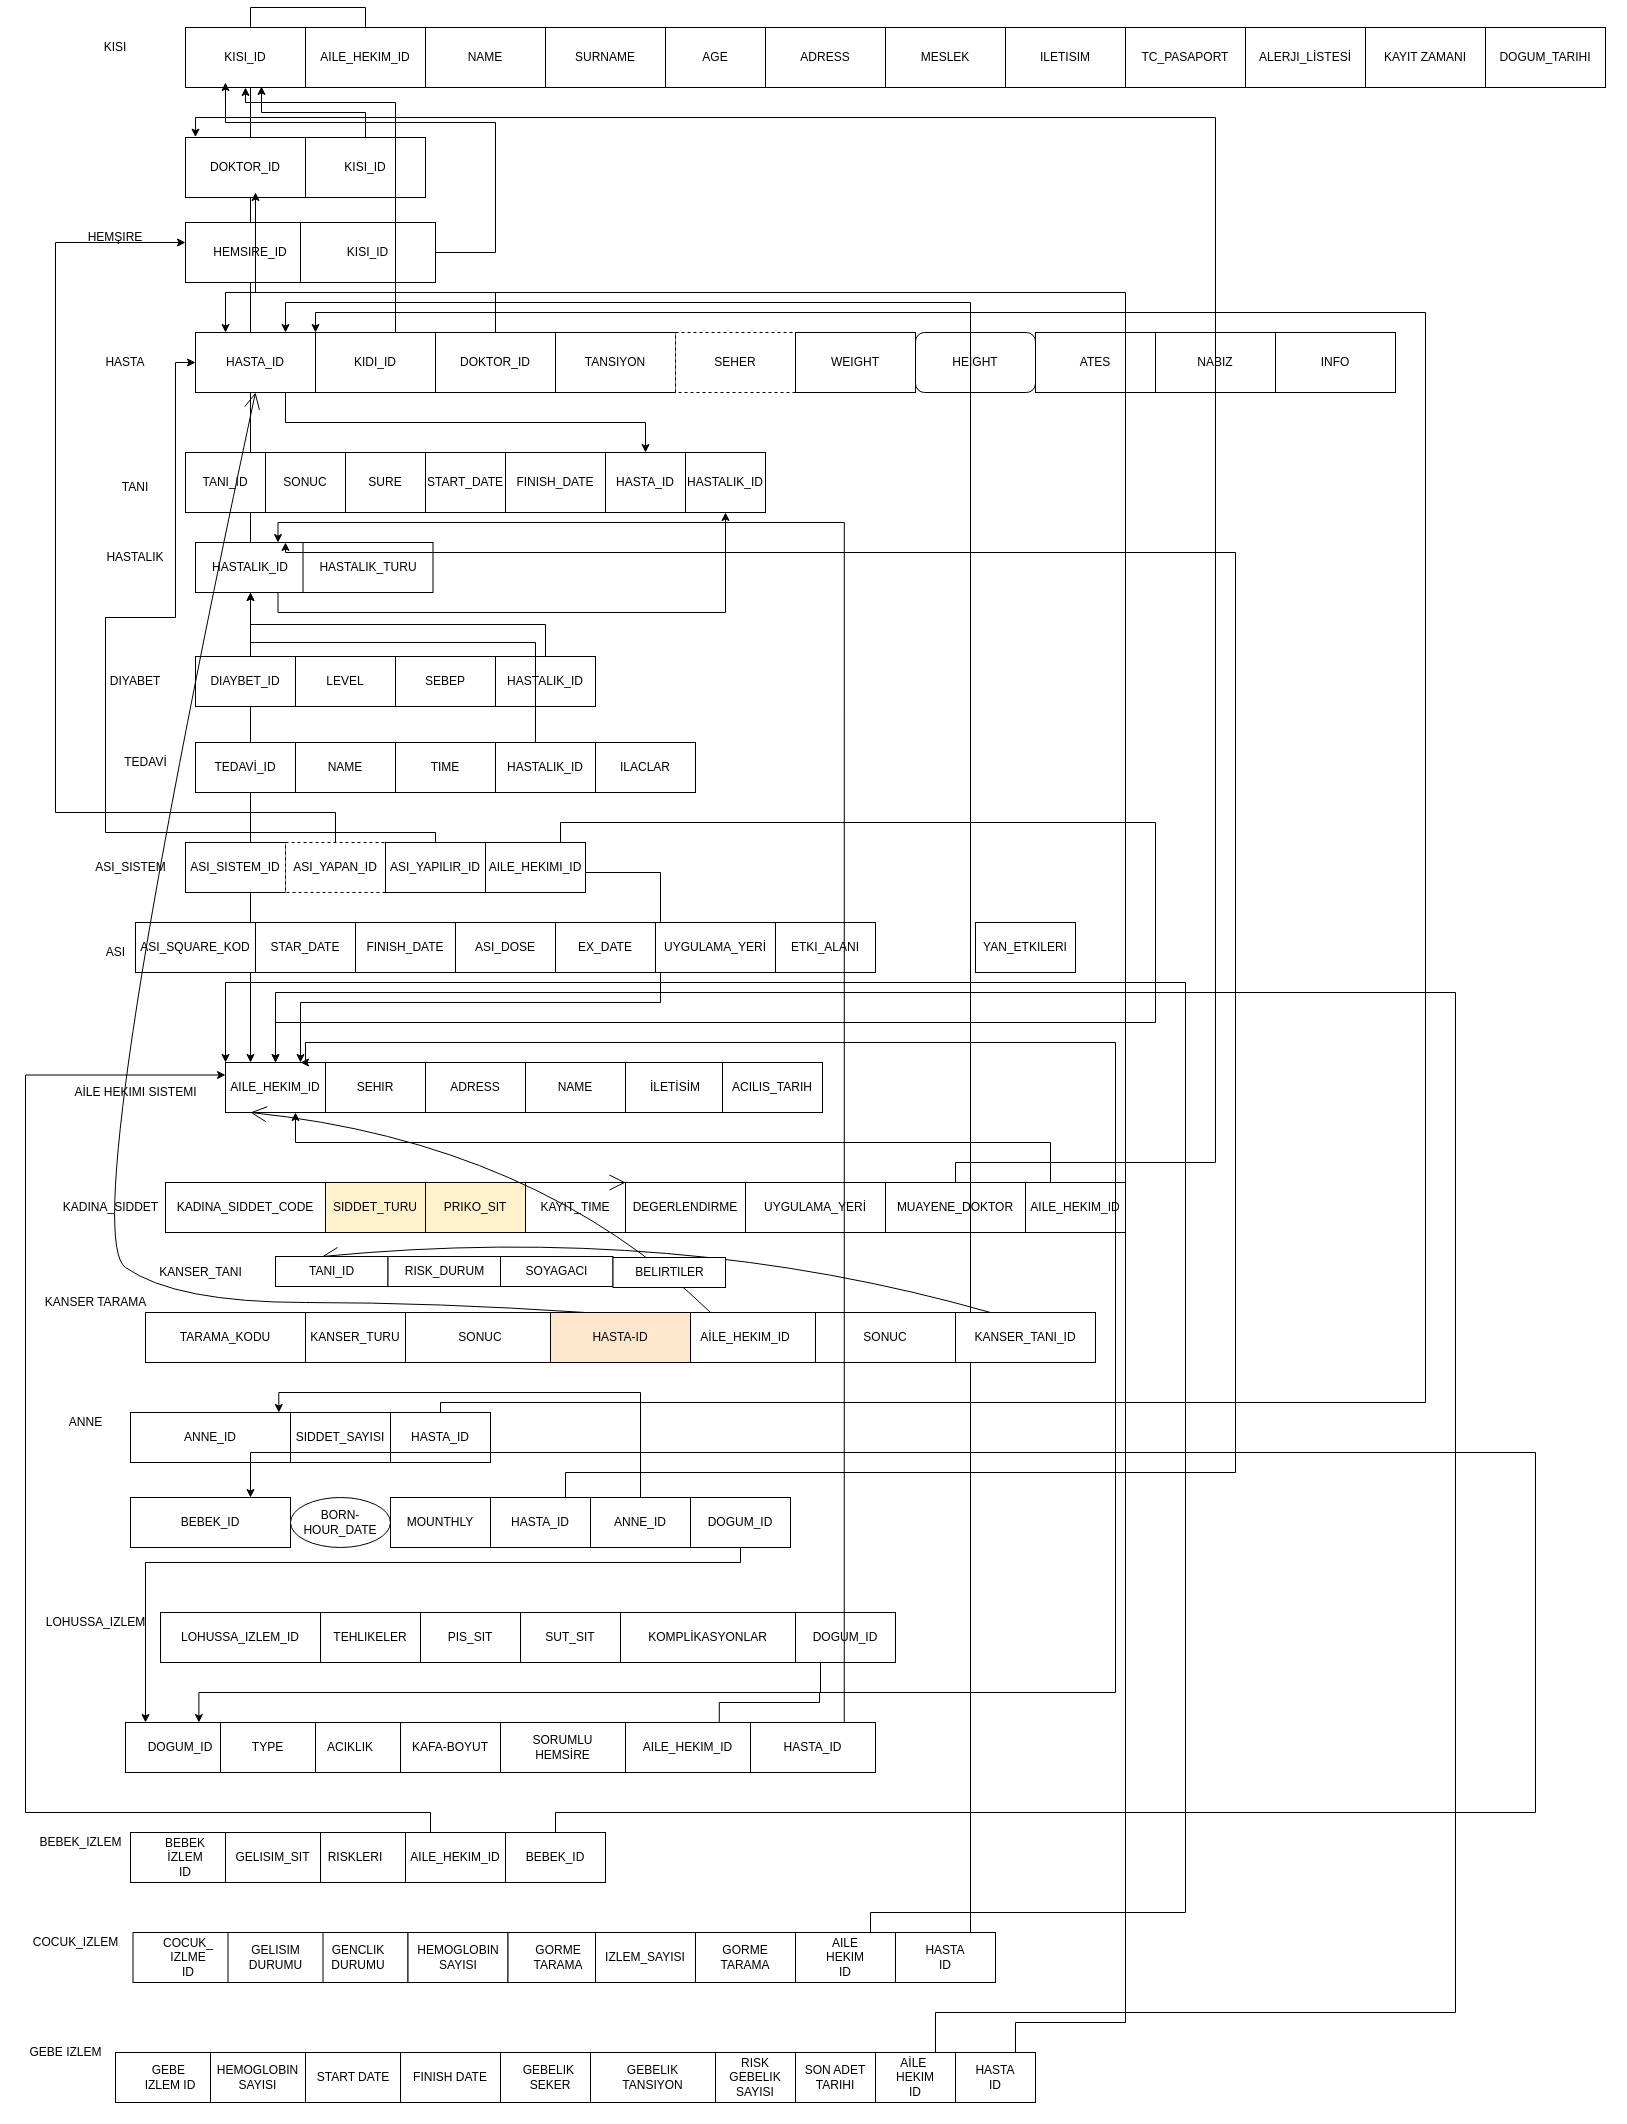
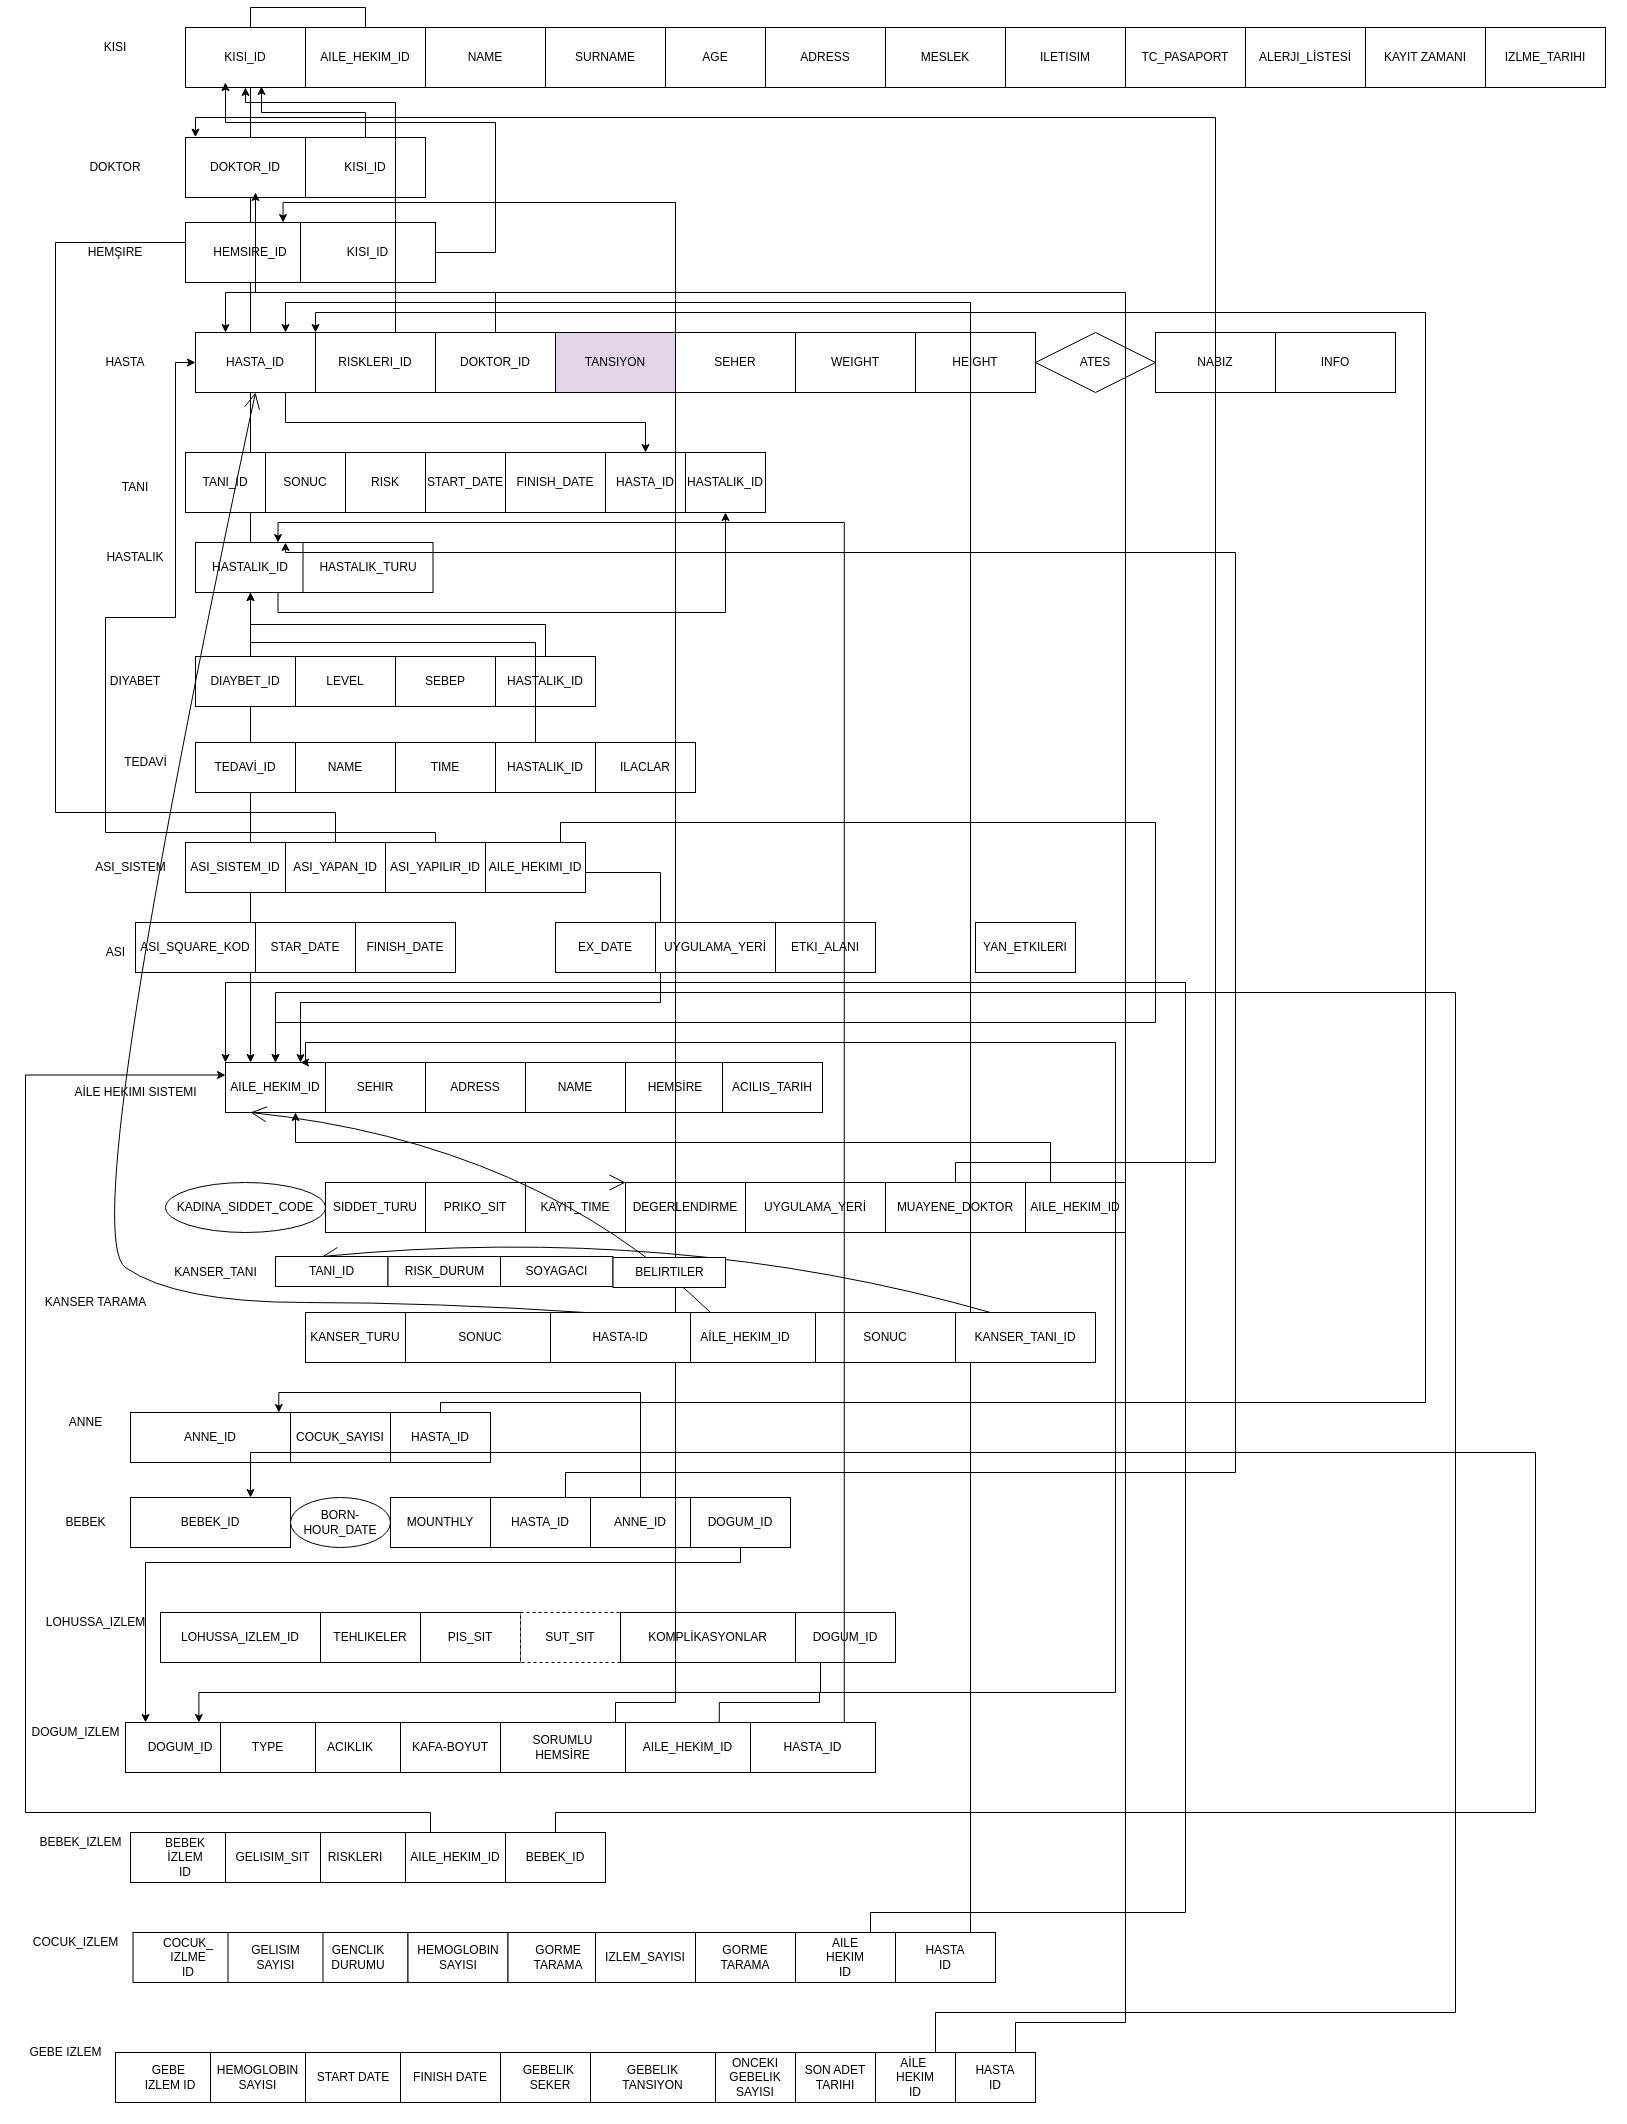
node "DOGUM_TARIHI": label "DOGUM_TARIHI" -> "IZLME_TARIHI"
node "DOKTOR": added
node "HEMŞIRE": moved (116, 238) -> (116, 253)
edge "ASI_YAPAN_ID" -> "HEMSIRE_ID": arrowhead classic -> none
node "KIDI_ID": label "KIDI_ID" -> "RISKLERI_ID"
node "TANSIYON": fillcolor #ffffff -> #e1d5e7
node "SEHER": style dashed -> solid
node "HEIGHT": shape rounded rectangle -> rectangle
node "ATES": shape rectangle -> diamond
node "SURE": label "SURE" -> "RISK"
edge "SORUMLU HEMSİRE" -> "HEMSIRE_ID": added
node "ASI_YAPAN_ID": style dashed -> solid
node "ASI_DOSE": removed
node "İLETİSİM": label "İLETİSİM" -> "HEMSİRE"
node "KADINA_SIDDET": removed
node "KADINA_SIDDET_CODE": shape rectangle -> ellipse
node "SIDDET_TURU": fillcolor #fff2cc -> #ffffff
node "PRIKO_SIT": fillcolor #fff2cc -> #ffffff
node "KANSER_TANI": moved (201, 1273) -> (216, 1273)
node "TARAMA_KODU": removed
node "HASTA-ID": fillcolor #ffe6cc -> #ffffff
node "SIDDET_SAYISI": label "SIDDET_SAYISI" -> "COCUK_SAYISI"
node "BEBEK": added
node "SUT_SIT": style solid -> dashed
node "DOGUM_IZLEM": added
node "GELISIM DURUMU": label "GELISIM DURUMU" -> "GELISIM SAYISI"
node "RISK GEBELIK SAYISI": label "RISK GEBELIK SAYISI" -> "ONCEKI GEBELIK SAYISI"
